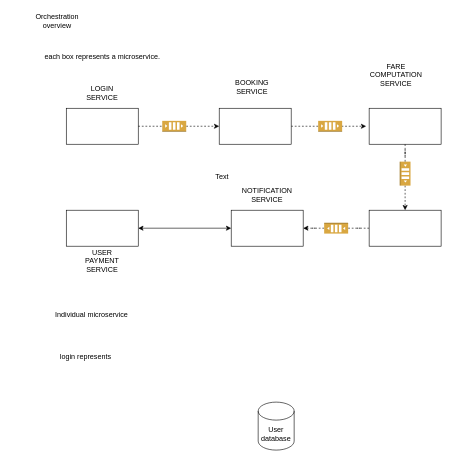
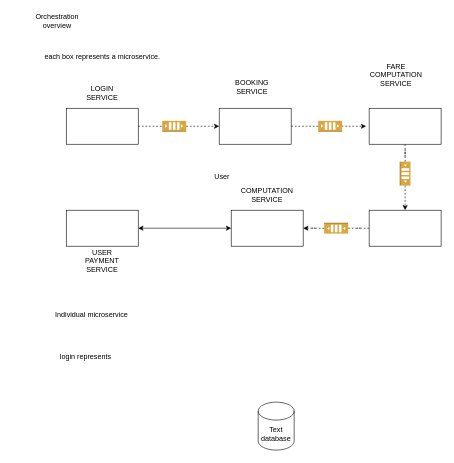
node "Text": label "Text" -> "User"
node "NOTIFICATION SERVICE": label "NOTIFICATION SERVICE" -> "COMPUTATION SERVICE"
node "User database": label "User database" -> "Text database"
